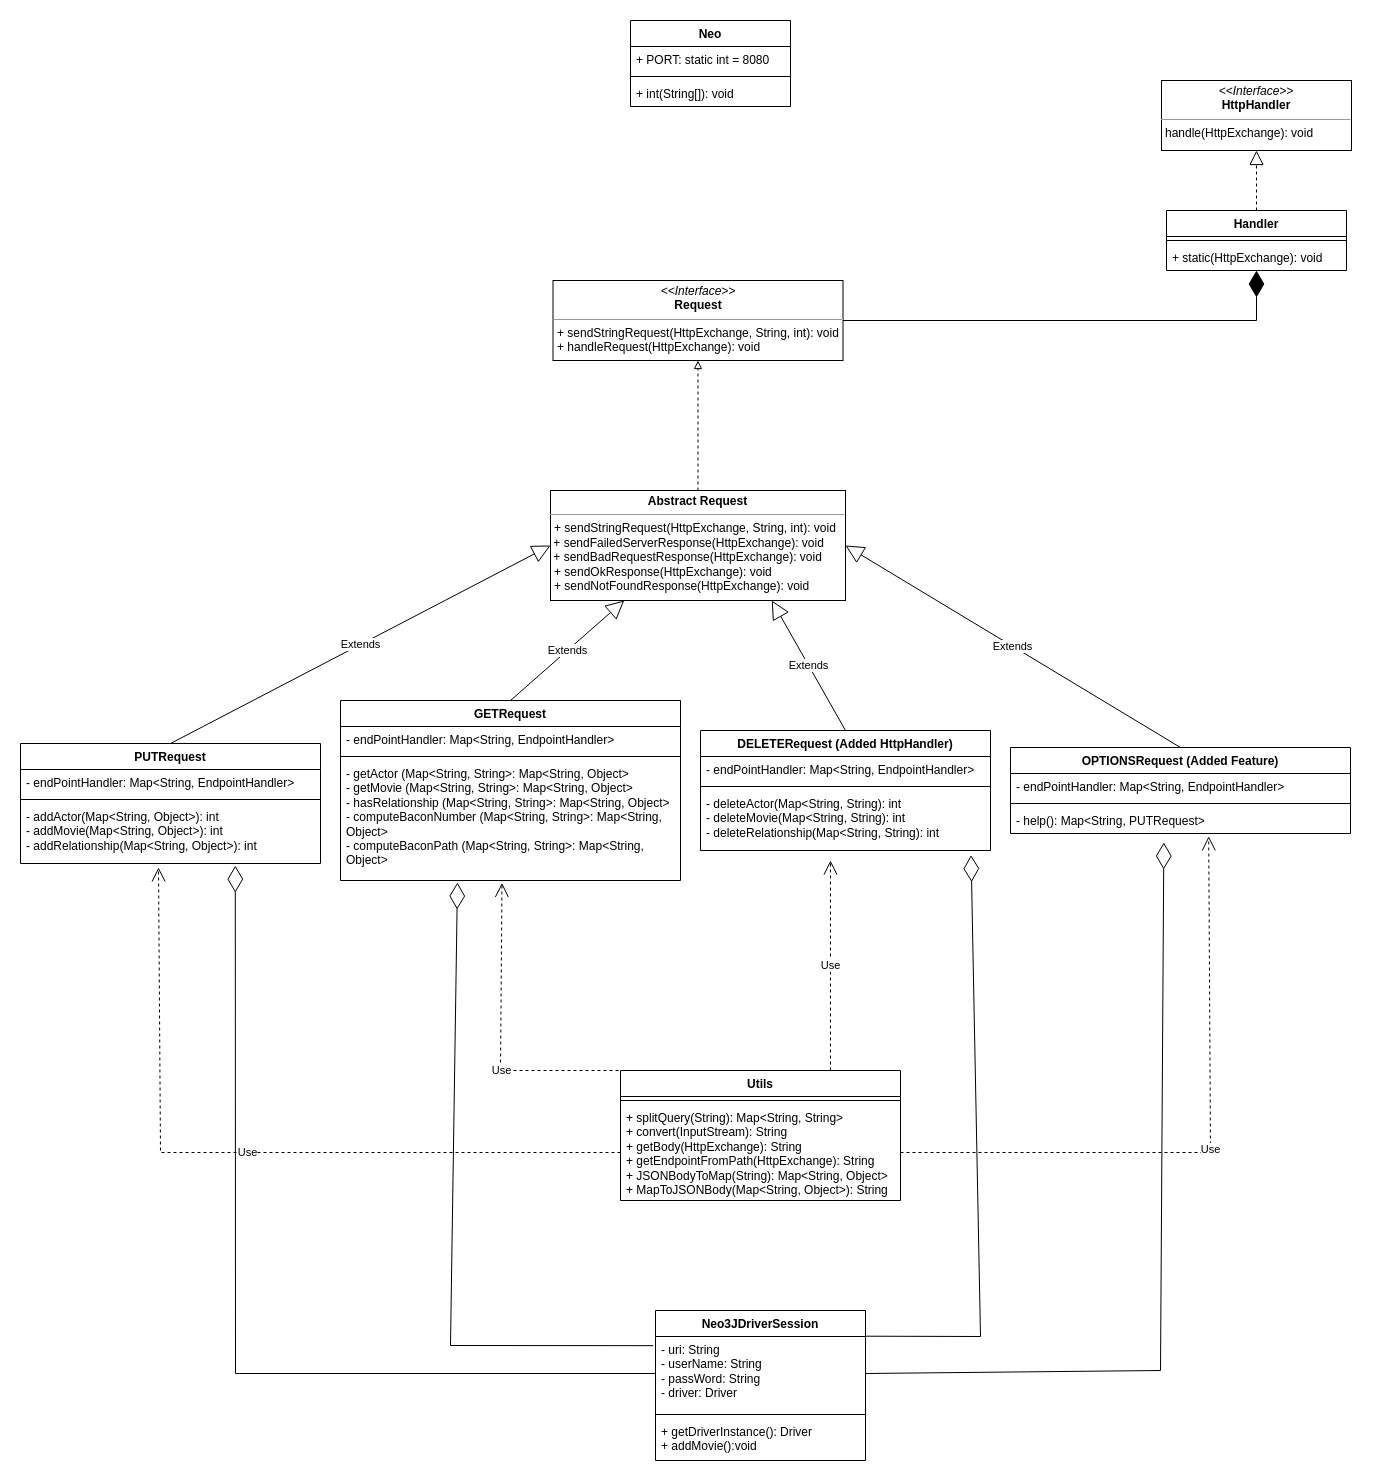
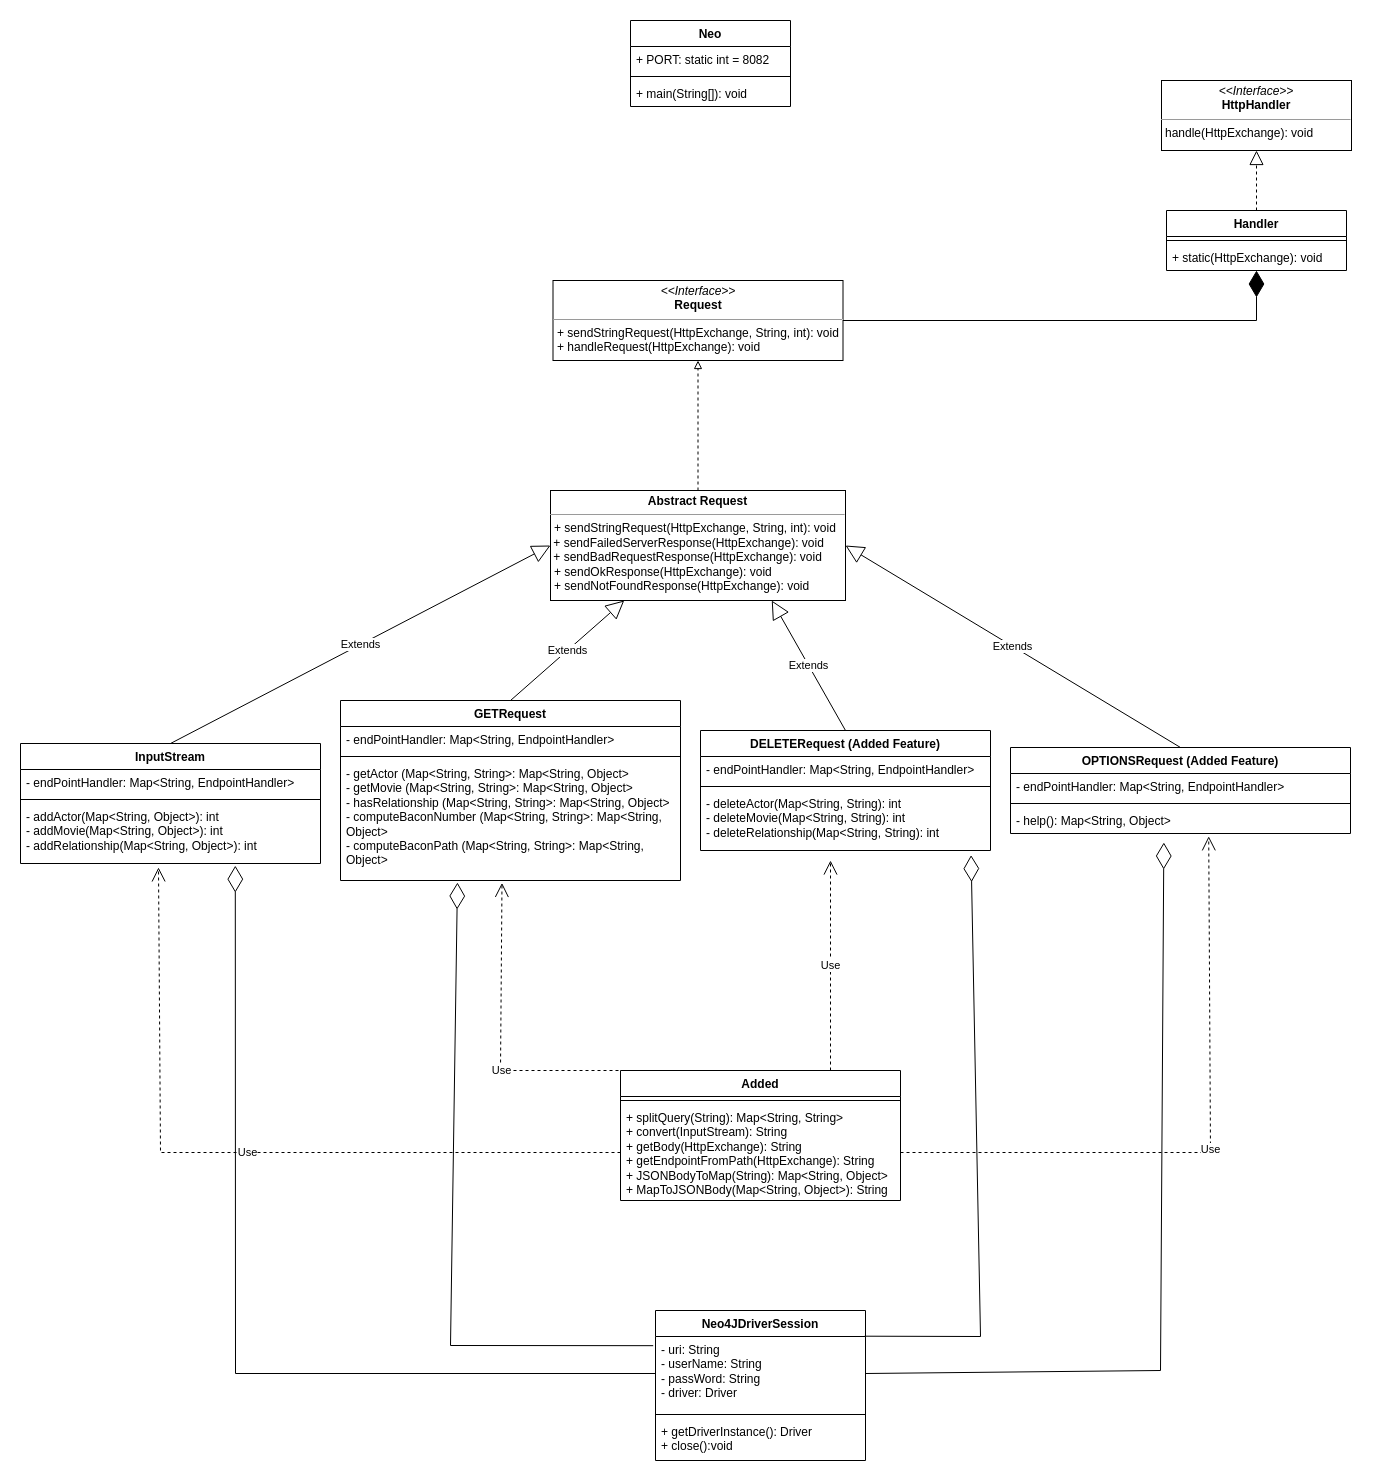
node "+ PORT: static int = 8080": label "+ PORT: static int = 8080" -> "+ PORT: static int = 8082"
node "+ int(String[]): void": label "+ int(String[]): void" -> "+ main(String[]): void"
node "DELETERequest (Added HttpHandler)": label "DELETERequest (Added HttpHandler)" -> "DELETERequest (Added Feature)"
node "PUTRequest": label "PUTRequest" -> "InputStream"
node "- help(): Map<String, PUTRequest>": label "- help(): Map<String, PUTRequest>" -> "- help(): Map<String, Object>"
node "Utils": label "Utils" -> "Added"
node "Neo3JDriverSession": label "Neo3JDriverSession" -> "Neo4JDriverSession"
node "+ getDriverInstance(): Driver + addMovie():void": label "+ getDriverInstance(): Driver + addMovie():void" -> "+ getDriverInstance(): Driver + close():void"
